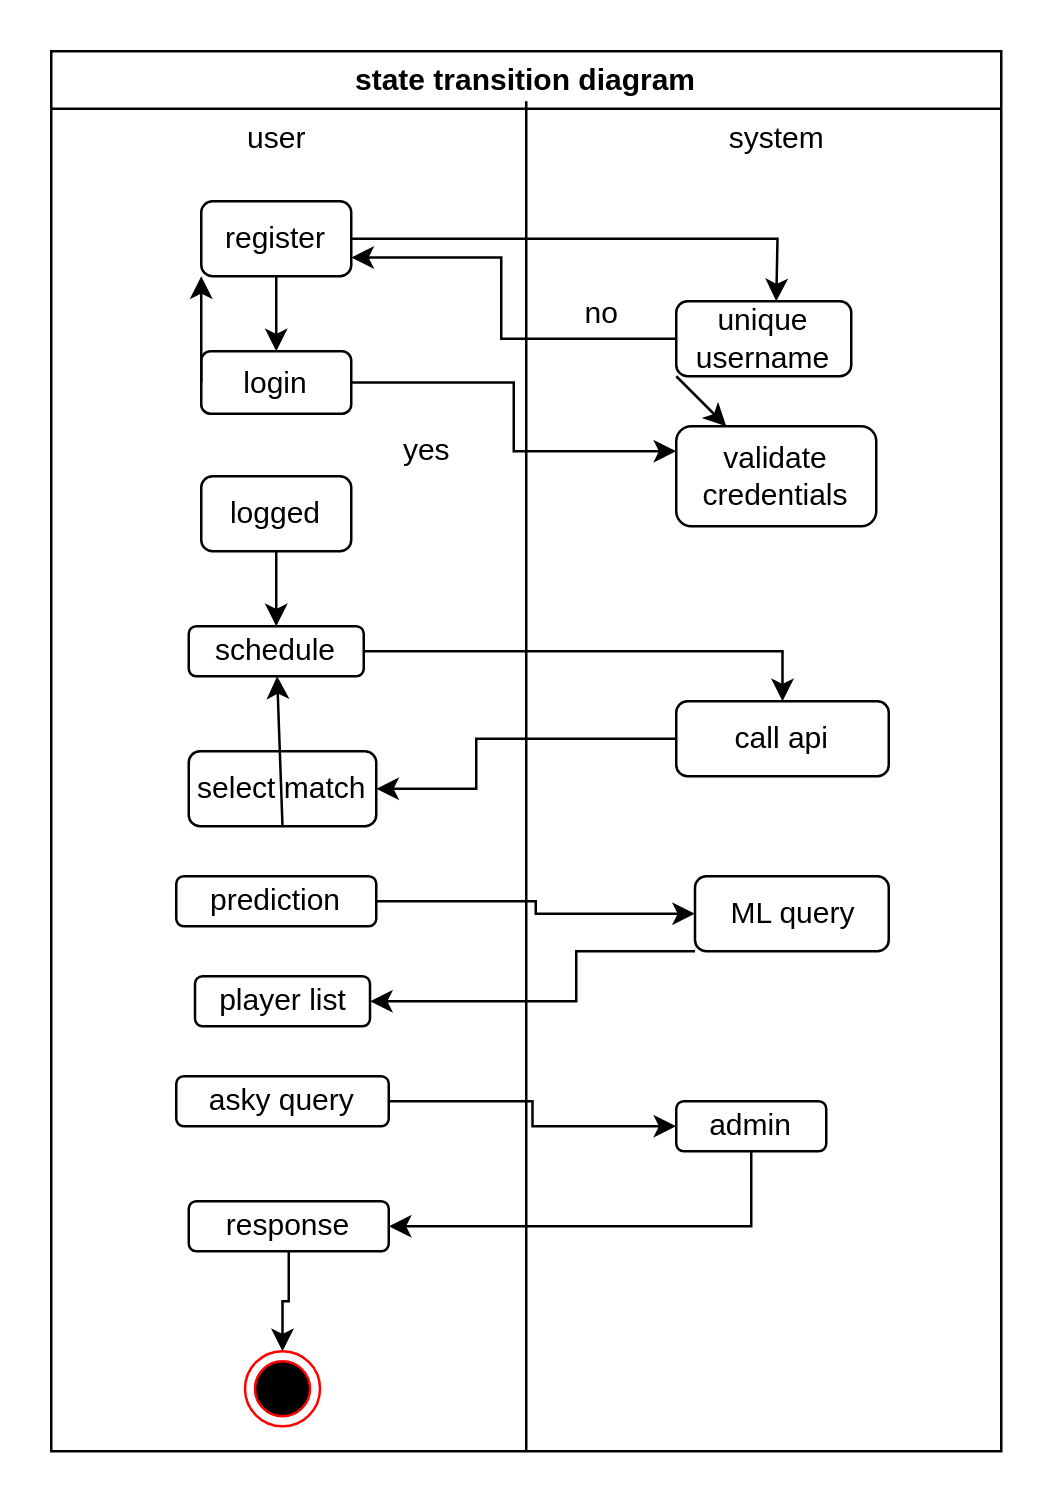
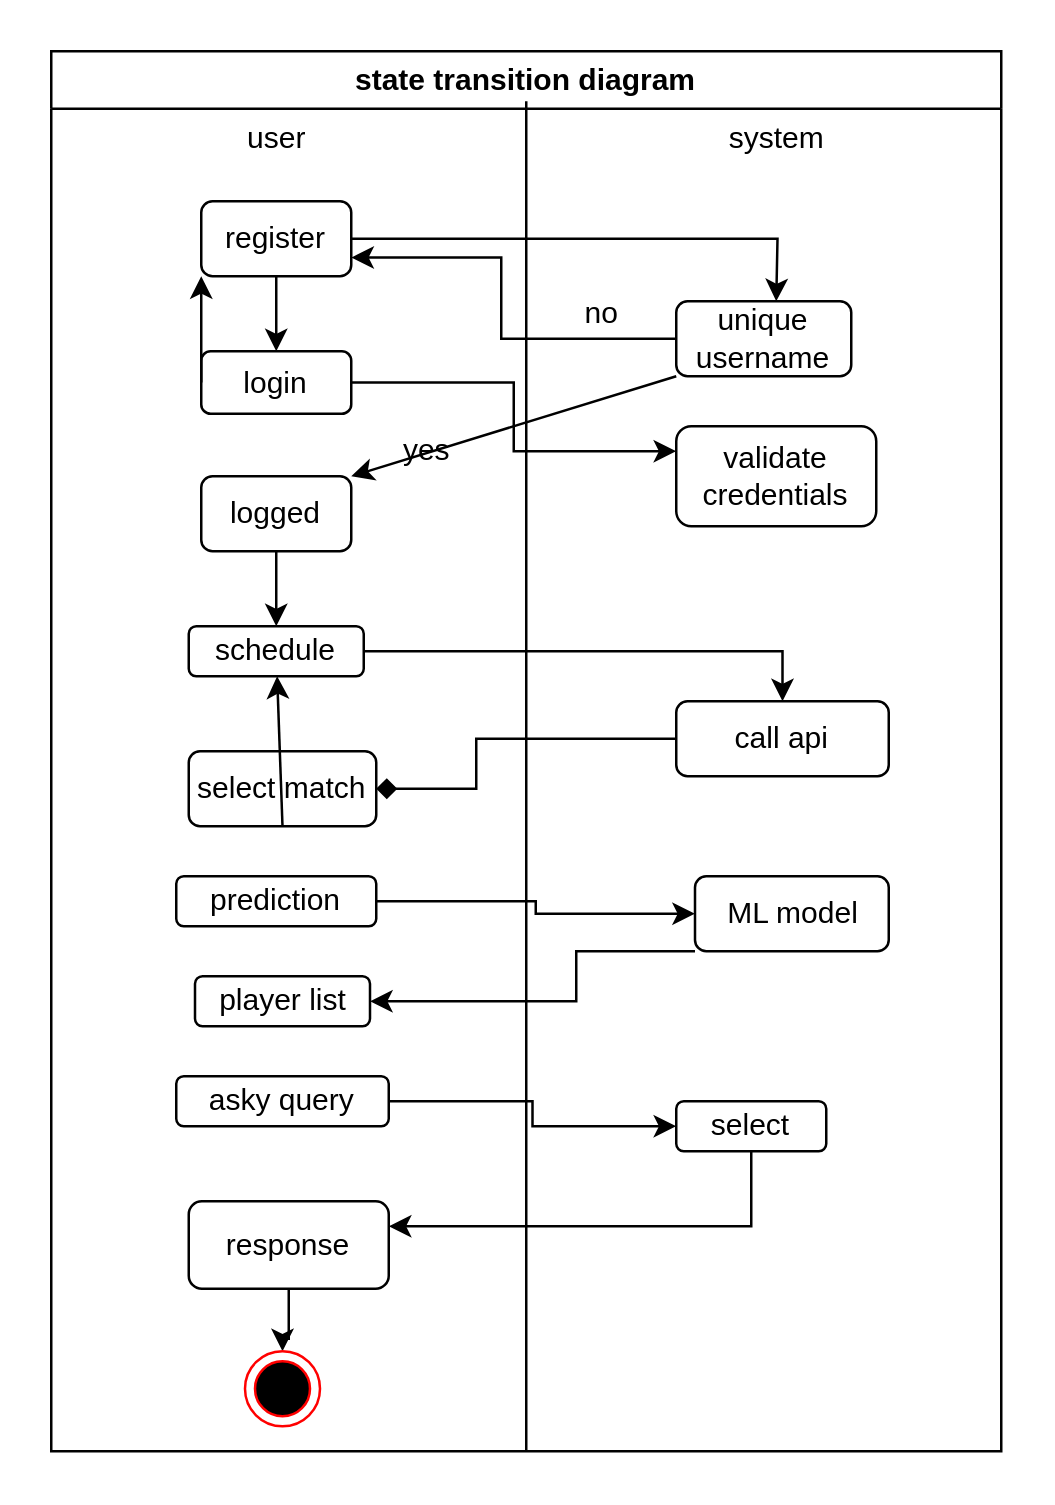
edge "unique username" -> "validate credentials": now "unique username" -> "logged"
edge "call api" -> "select match": arrowhead classic -> diamond
node "ML query": label "ML query" -> "ML model"
node "admin": label "admin" -> "select"
node "response": size 200x50 -> 200x88
